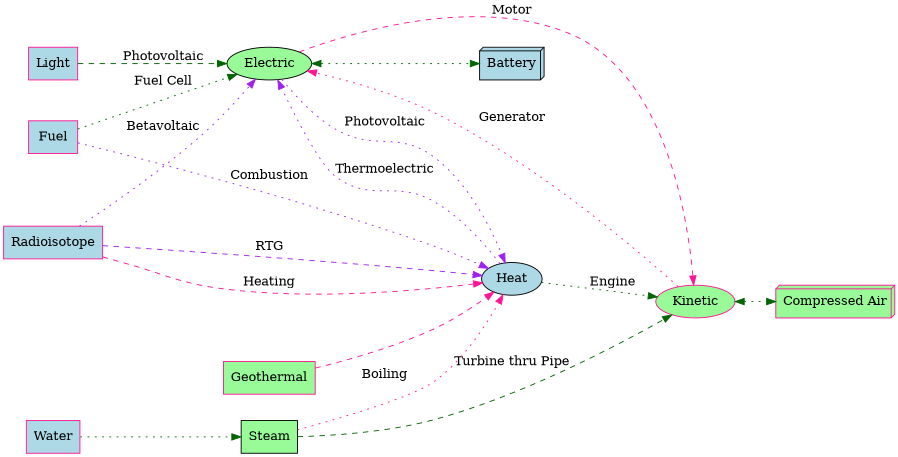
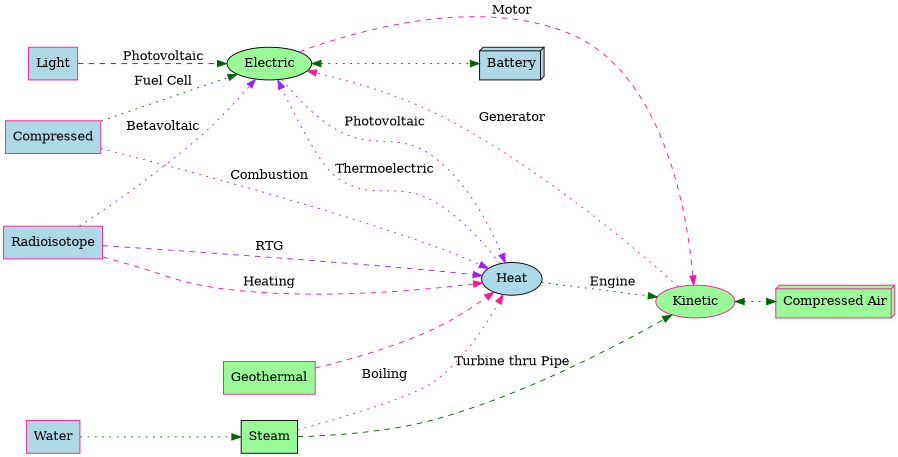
node "Fuel": label "Fuel" -> "Compressed"
